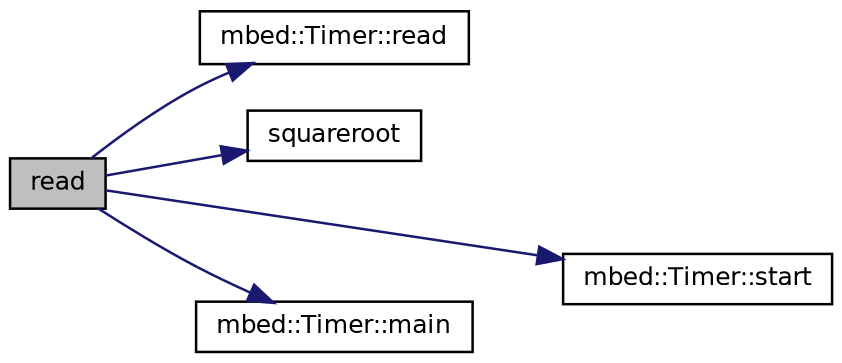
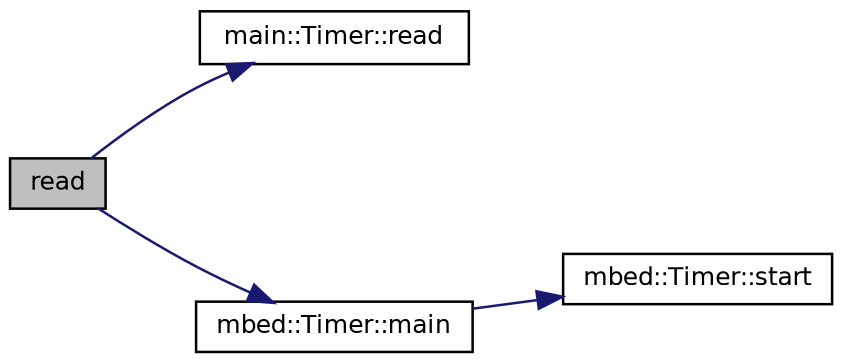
node "mbed::Timer::read": label "mbed::Timer::read" -> "main::Timer::read"
node "squareroot": removed
edge "read" -> "mbed::Timer::start": now "mbed::Timer::main" -> "mbed::Timer::start"
